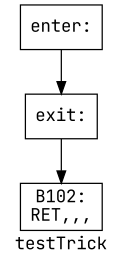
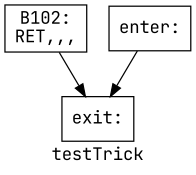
edge "exit:" -> "B102: RET,,,": reversed
